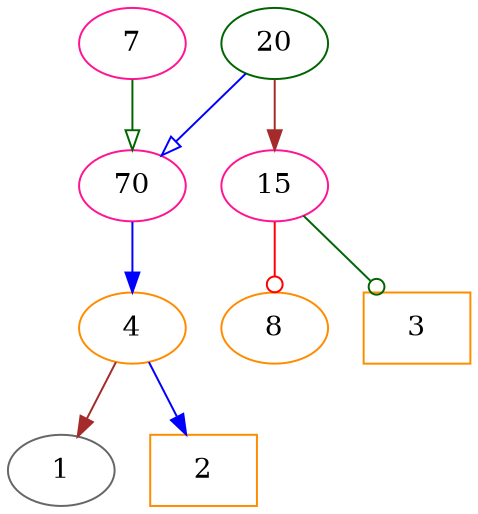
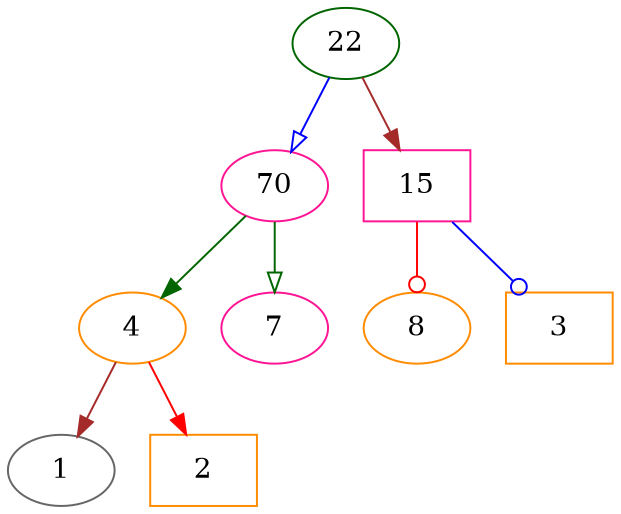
node "20": label "20" -> "22"
edge "7" -> "70": reversed
node "15": shape ellipse -> box
edge "70" -> "4": color blue -> darkgreen
edge "15" -> "3": color darkgreen -> blue
edge "4" -> "2": color blue -> red
